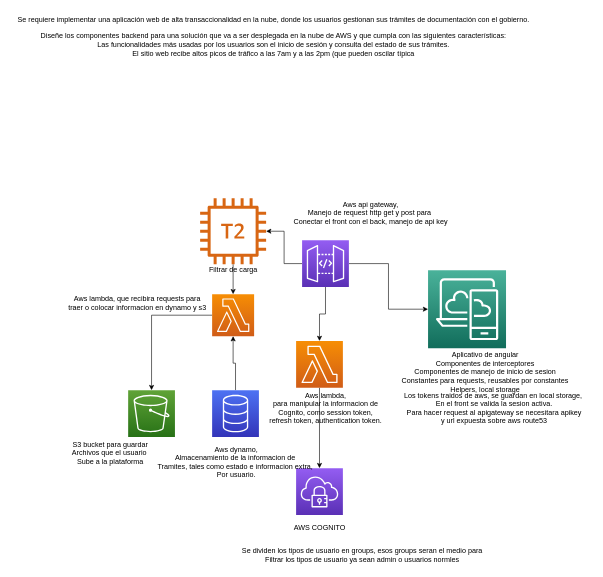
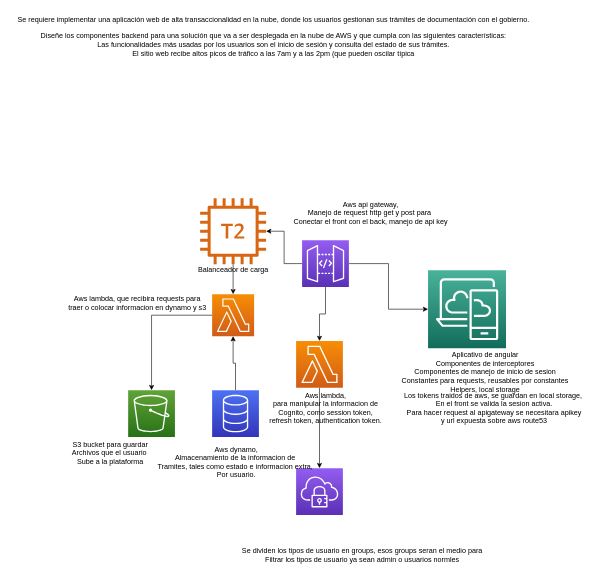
node "Filtrar de carga": label "Filtrar de carga" -> "Balanceador de carga"
node "AWS COGNITO": removed
